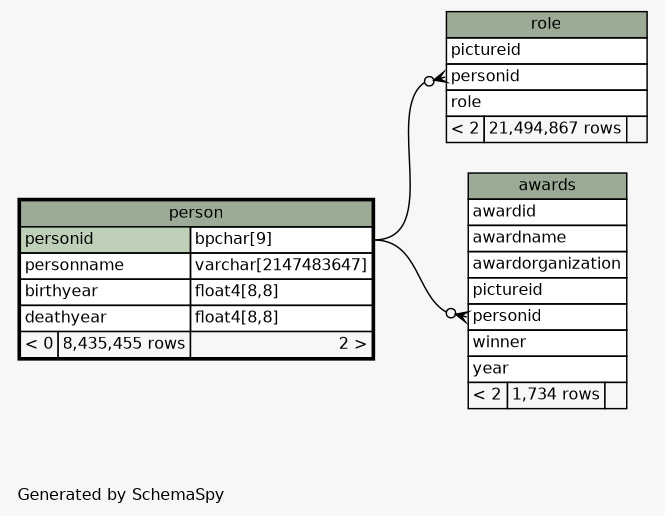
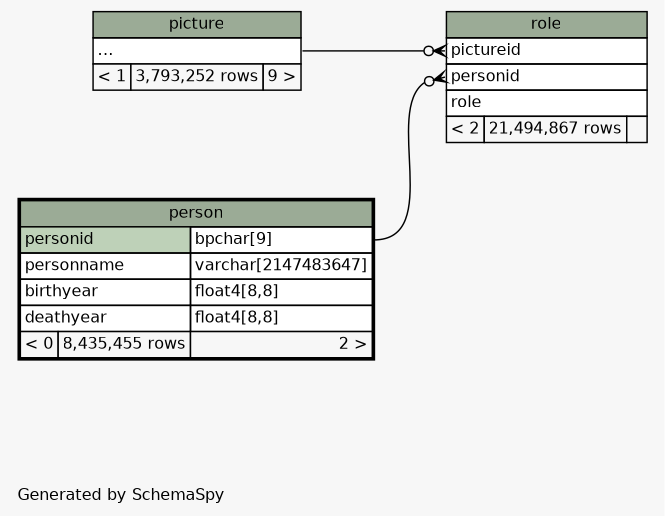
node "picture": added
node "awards": removed
